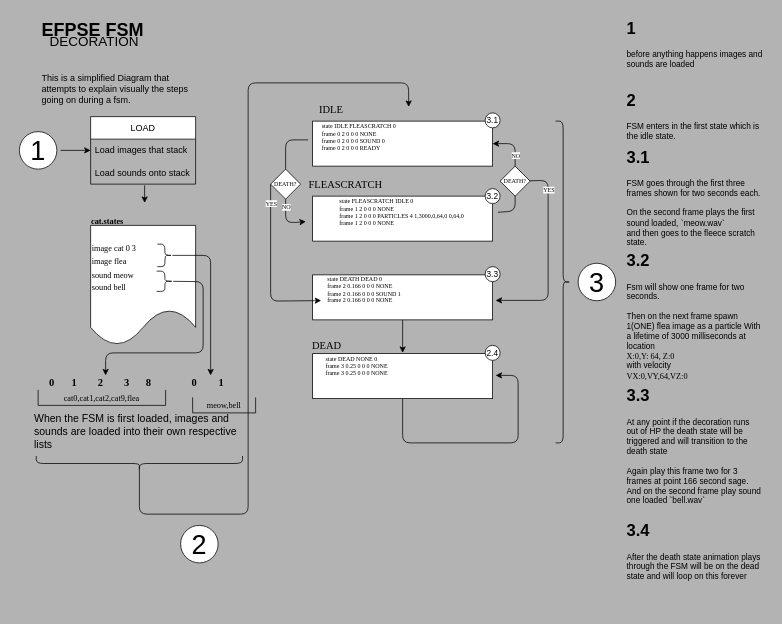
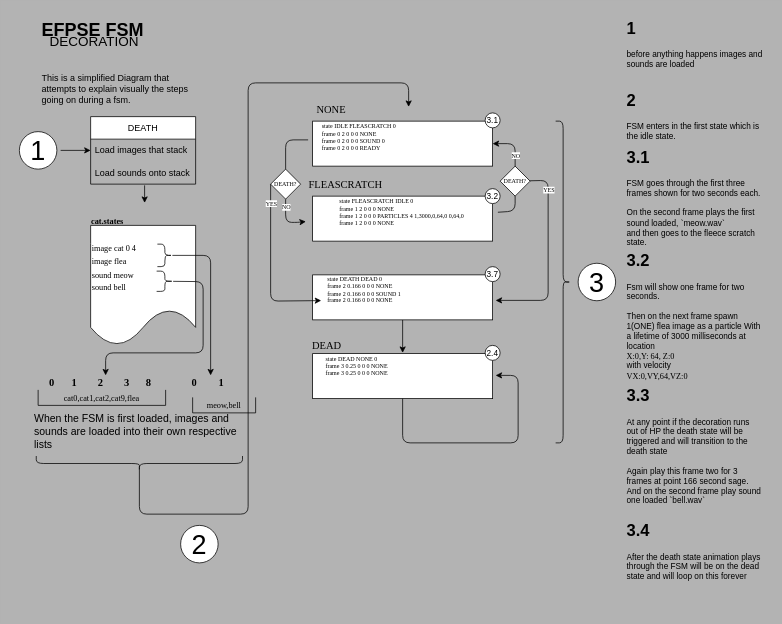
node "IDLE": label "IDLE" -> "NONE"
node "LOAD": label "LOAD" -> "DEATH"
node "image cat 0 3 image flea sound meow sound bell": label "image cat 0 3 image flea sound meow sound bell" -> "image cat 0 4 image flea sound meow sound bell"
node "3.3": label "3.3" -> "3.7"
